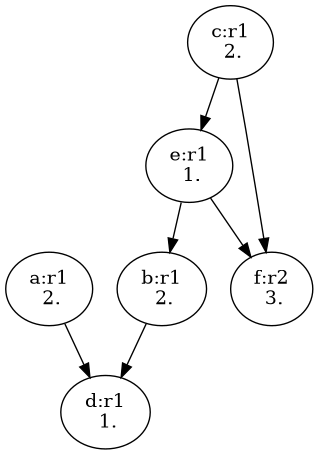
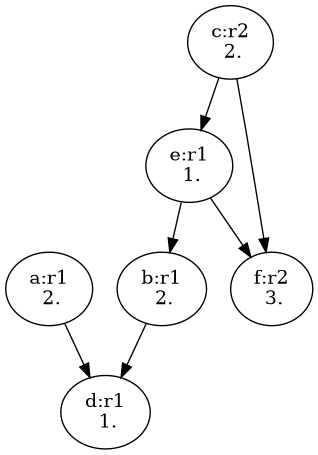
node "c:r1 2.": label "c:r1 2." -> "c:r2 2."
